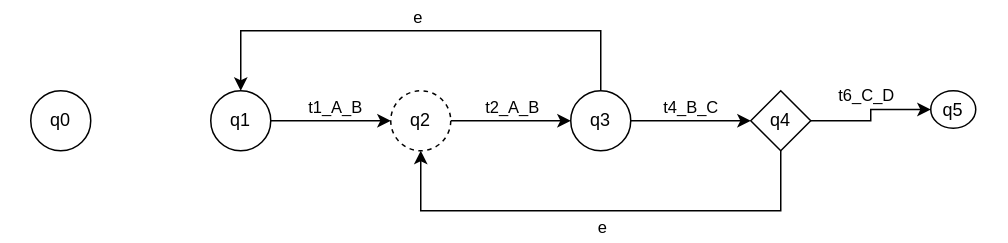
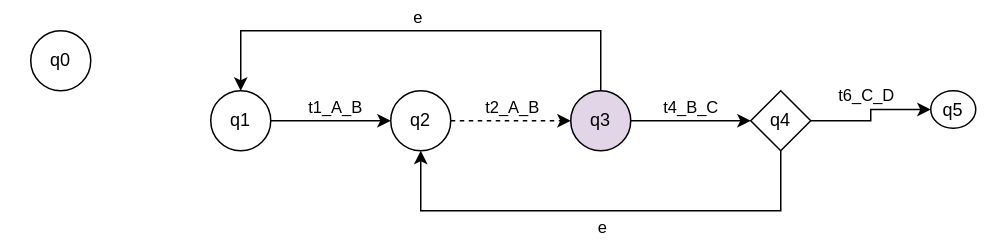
node "q0": moved (61, 121) -> (61, 61)
node "q2": style dashed -> solid
edge "q2" -> "q3": style solid -> dashed
node "q3": fillcolor #ffffff -> #e1d5e7
